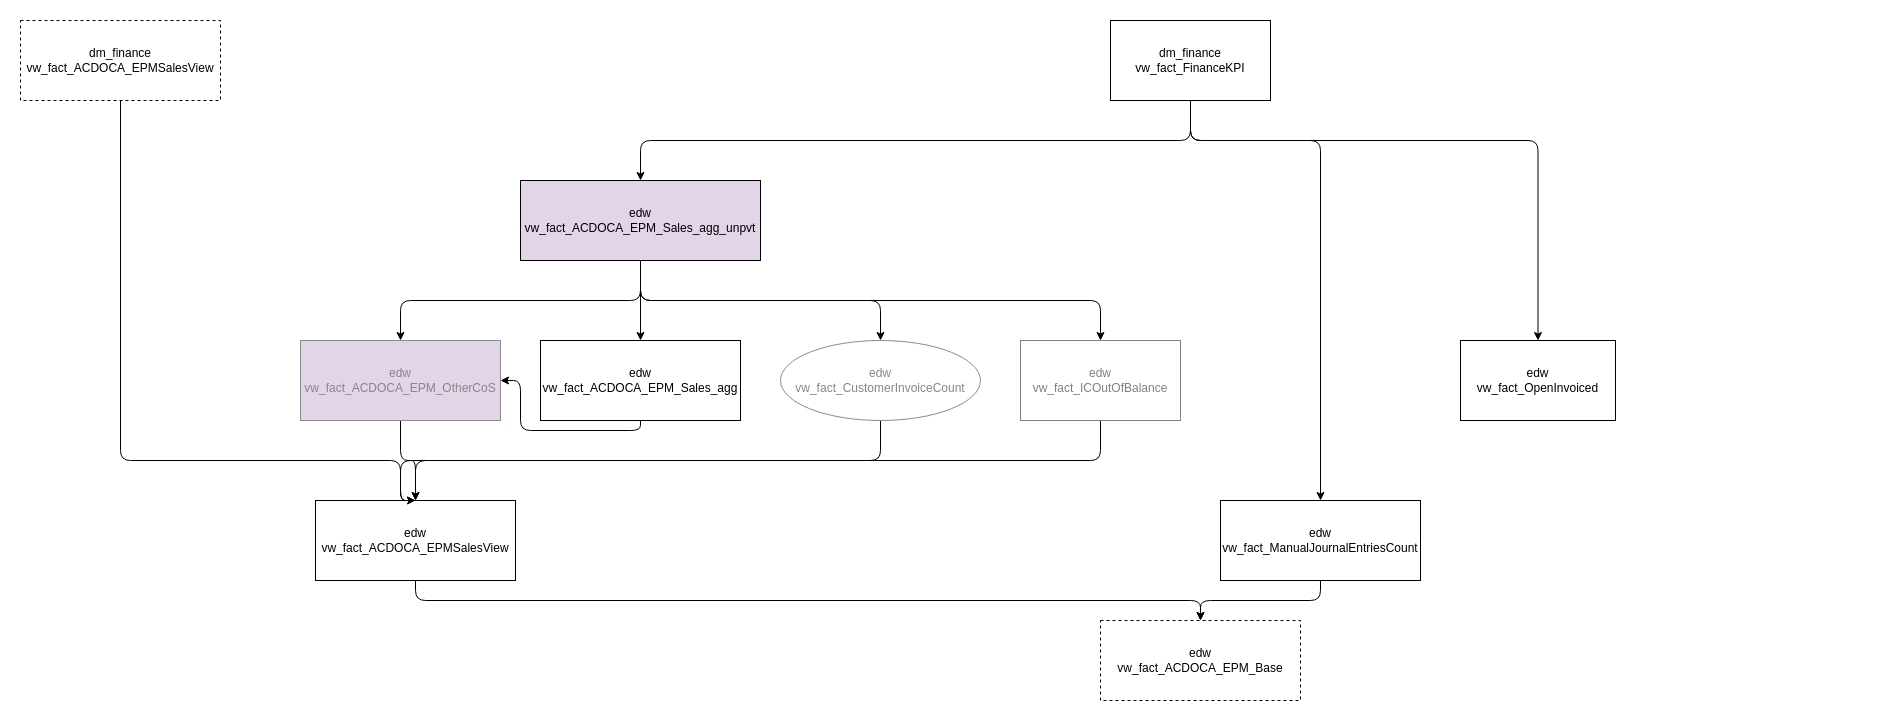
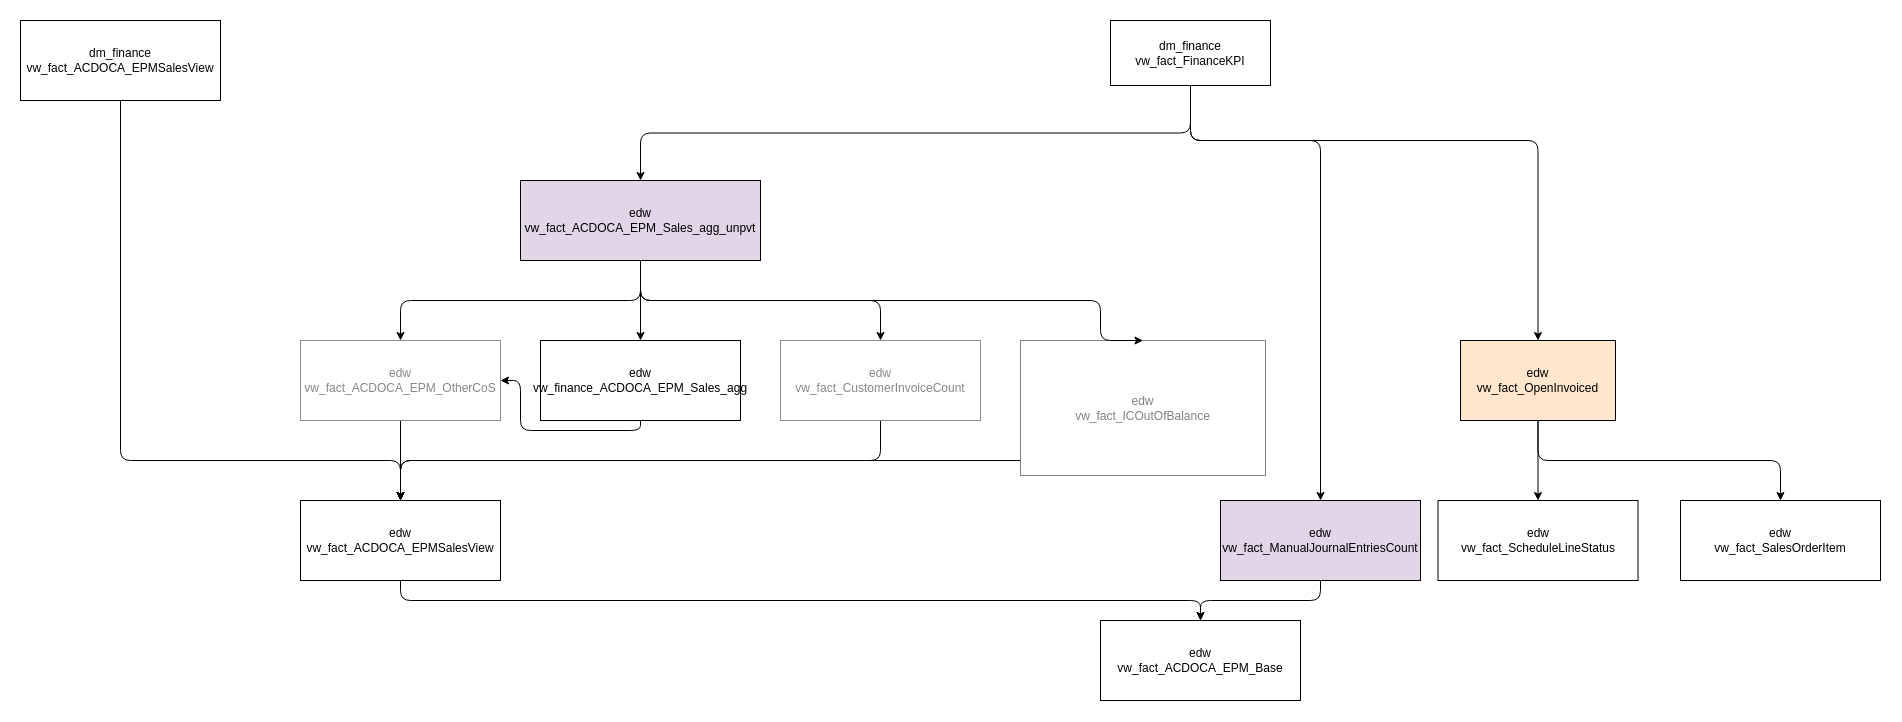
node "dm_finance vw_fact_ACDOCA_EPMSalesView": style dashed -> solid
node "dm_finance vw_fact_FinanceKPI": size 160x80 -> 160x65
node "edw vw_fact_ACDOCA_EPM_OtherCoS": fillcolor #e1d5e7 -> #ffffff
node "edw vw_fact_ACDOCA_EPM_Sales_agg": label "edw vw_fact_ACDOCA_EPM_Sales_agg" -> "edw vw_finance_ACDOCA_EPM_Sales_agg"
node "edw vw_fact_CustomerInvoiceCount": shape ellipse -> rectangle
node "edw vw_fact_ICOutOfBalance": size 160x80 -> 245x135
node "edw vw_fact_OpenInvoiced": fillcolor #ffffff -> #ffe6cc
edge "edw vw_fact_OpenInvoiced" -> "edw vw_fact_SalesOrderItem": added
edge "edw vw_fact_OpenInvoiced" -> "edw vw_fact_ScheduleLineStatus": added
node "edw vw_fact_ACDOCA_EPMSalesView": moved (416, 541) -> (401, 541)
node "edw vw_fact_ManualJournalEntriesCount": fillcolor #ffffff -> #e1d5e7
node "edw vw_fact_ScheduleLineStatus": added
node "edw vw_fact_SalesOrderItem": added
node "edw vw_fact_ACDOCA_EPM_Base": style dashed -> solid
